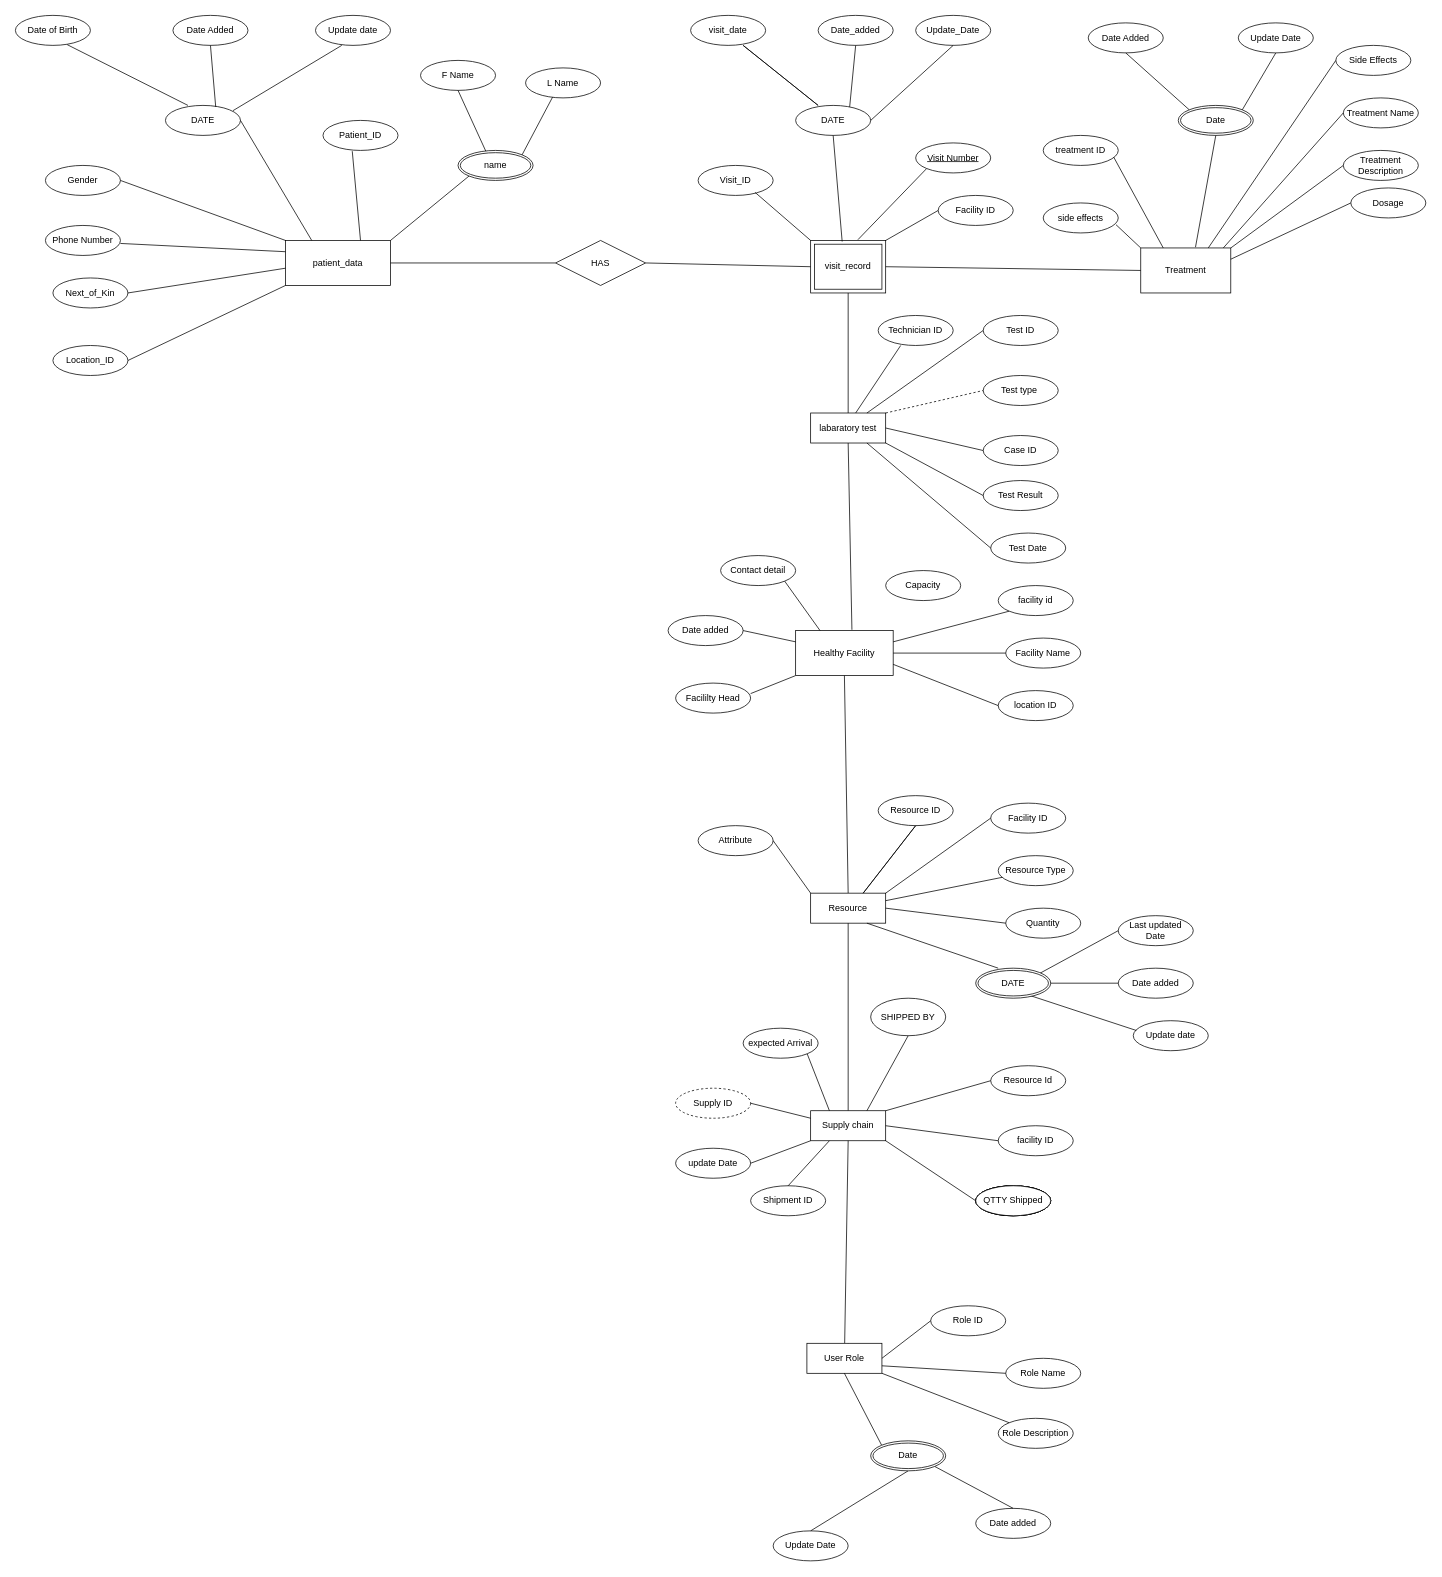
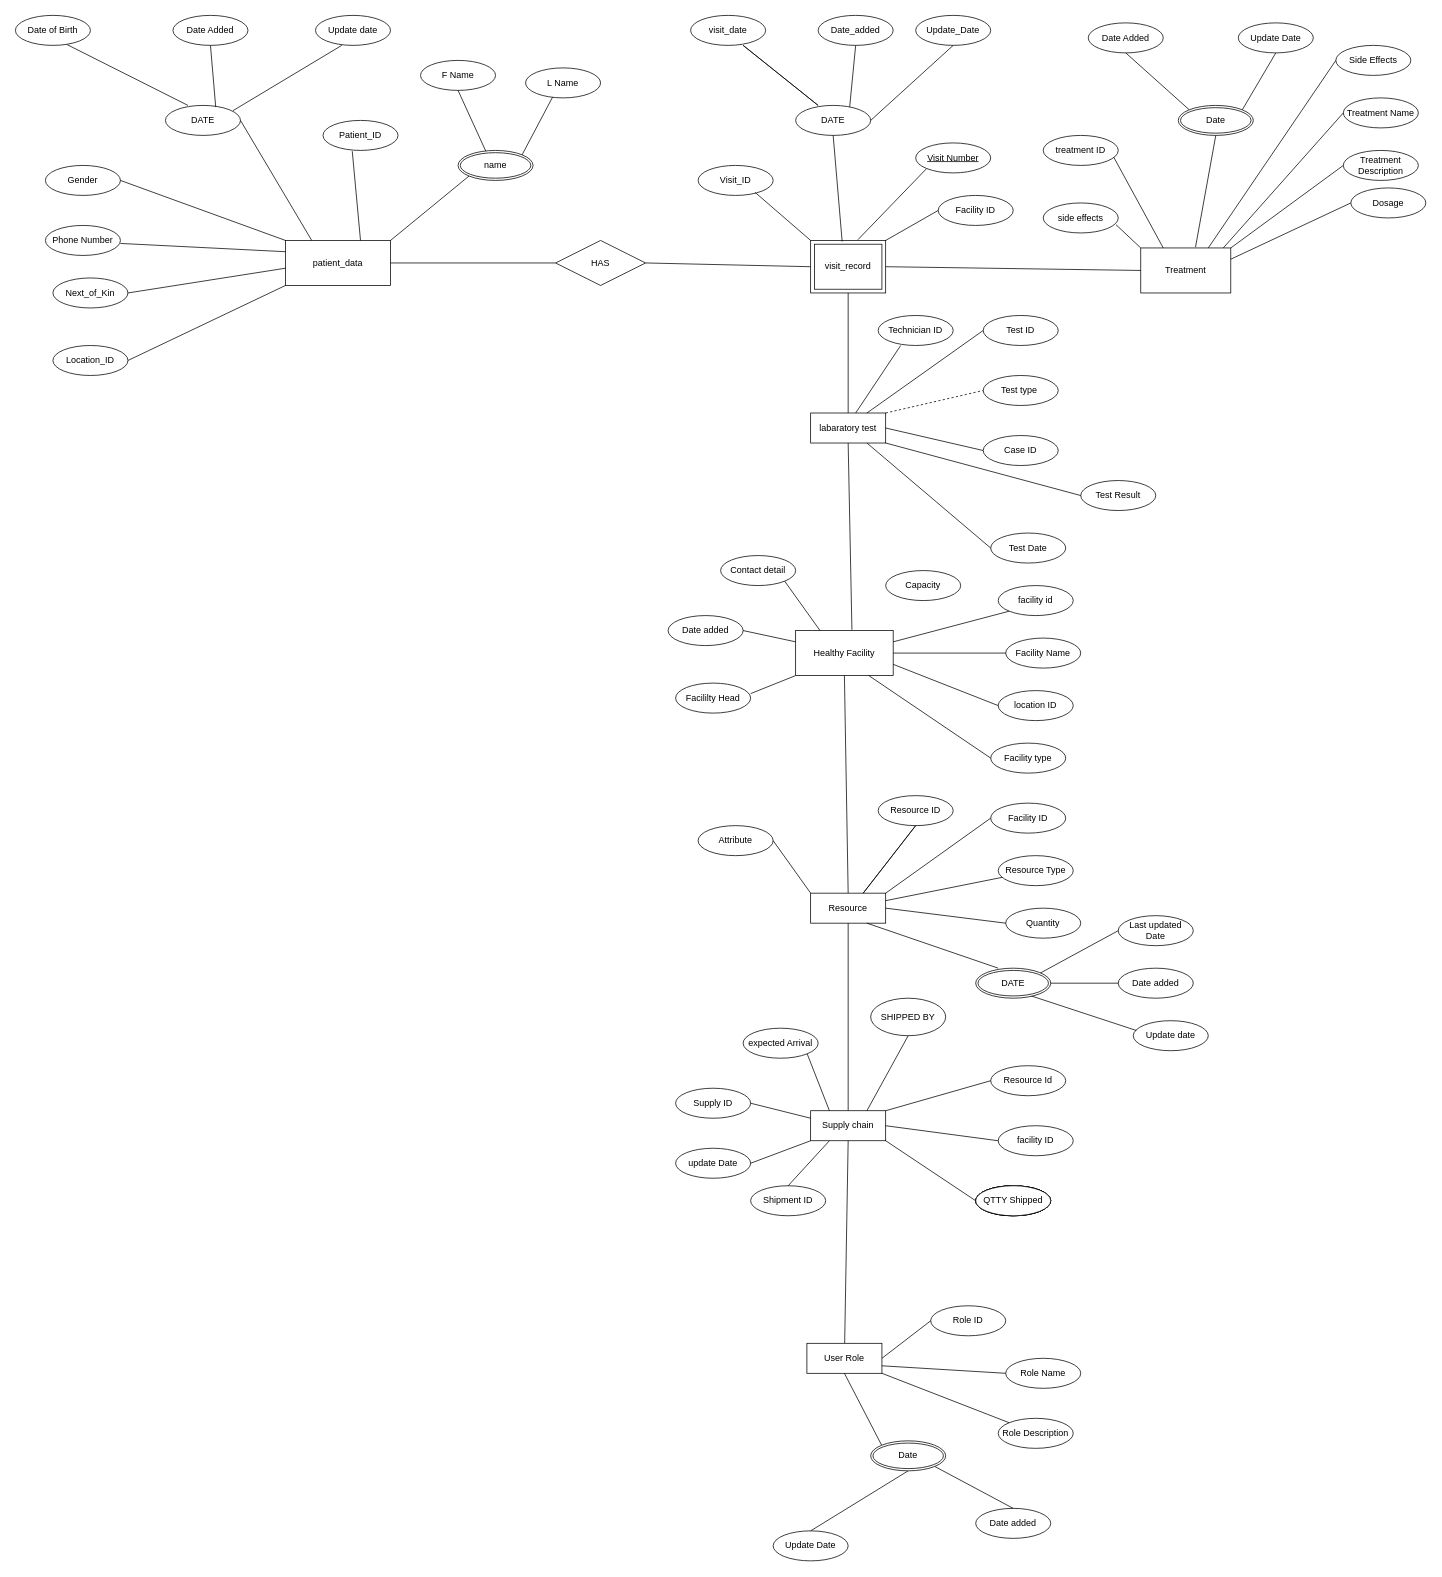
node "Test Result": moved (1020, 495) -> (1118, 495)
edge "Healthy Facility" -- "Facility type": added
node "Facility type": added
node "Supply ID": style dashed -> solid
